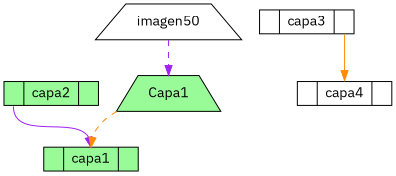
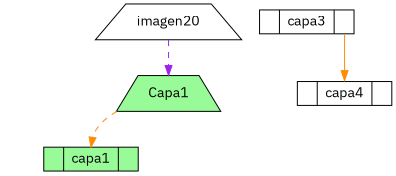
node "imagen50": label "imagen50" -> "imagen20"
node "capa2": removed
